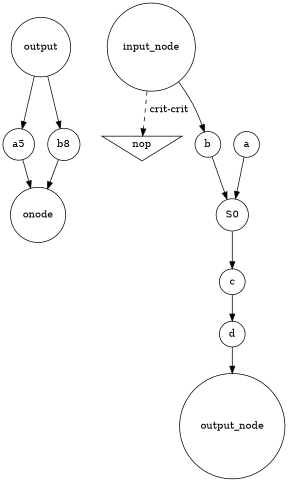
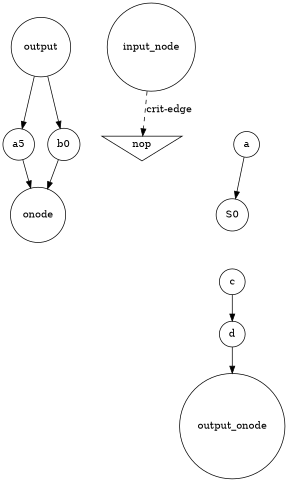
edge "input_node" -> "nop": label "crit-crit" -> "crit-edge"
node "b8": label "b8" -> "b0"
node "b": removed
edge "S0" -> "c": removed
node "output_node": label "output_node" -> "output_onode"
